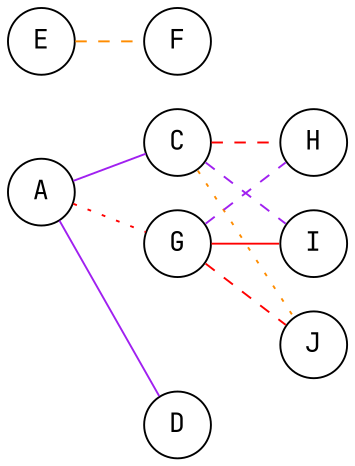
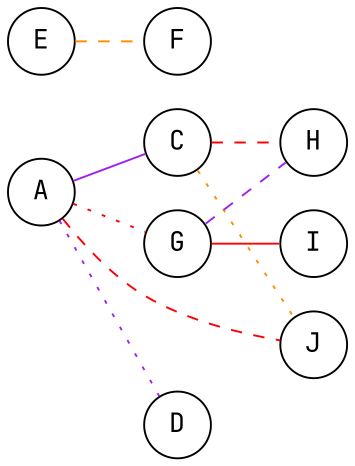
edge "C" -- "I": removed
edge "G" -- "J": now "A" -- "J"
edge "A" -- "D": style solid -> dotted
